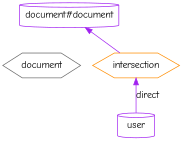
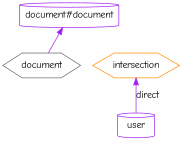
edge "intersection" -> "document#document": now "document" -> "document#document"
